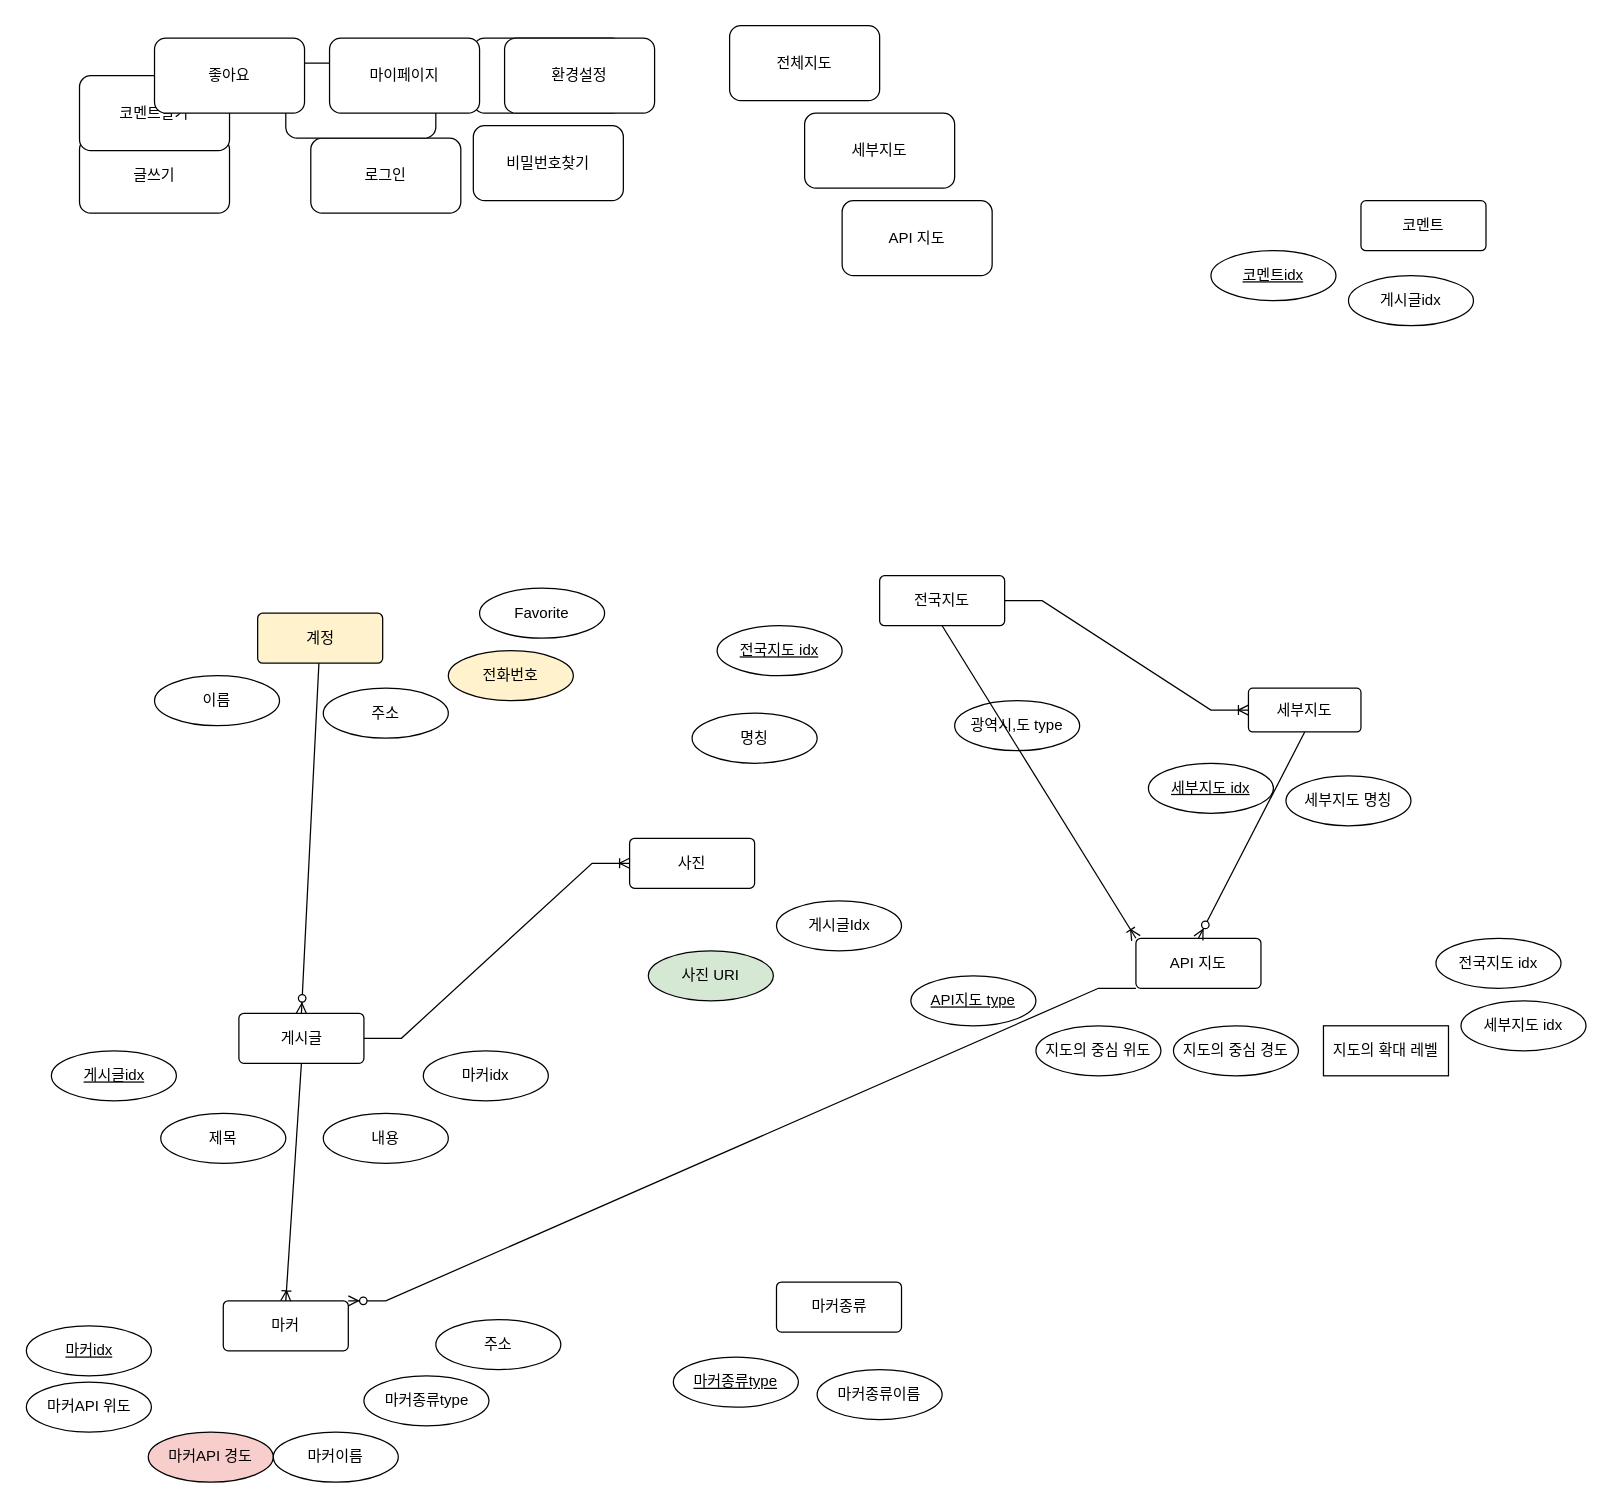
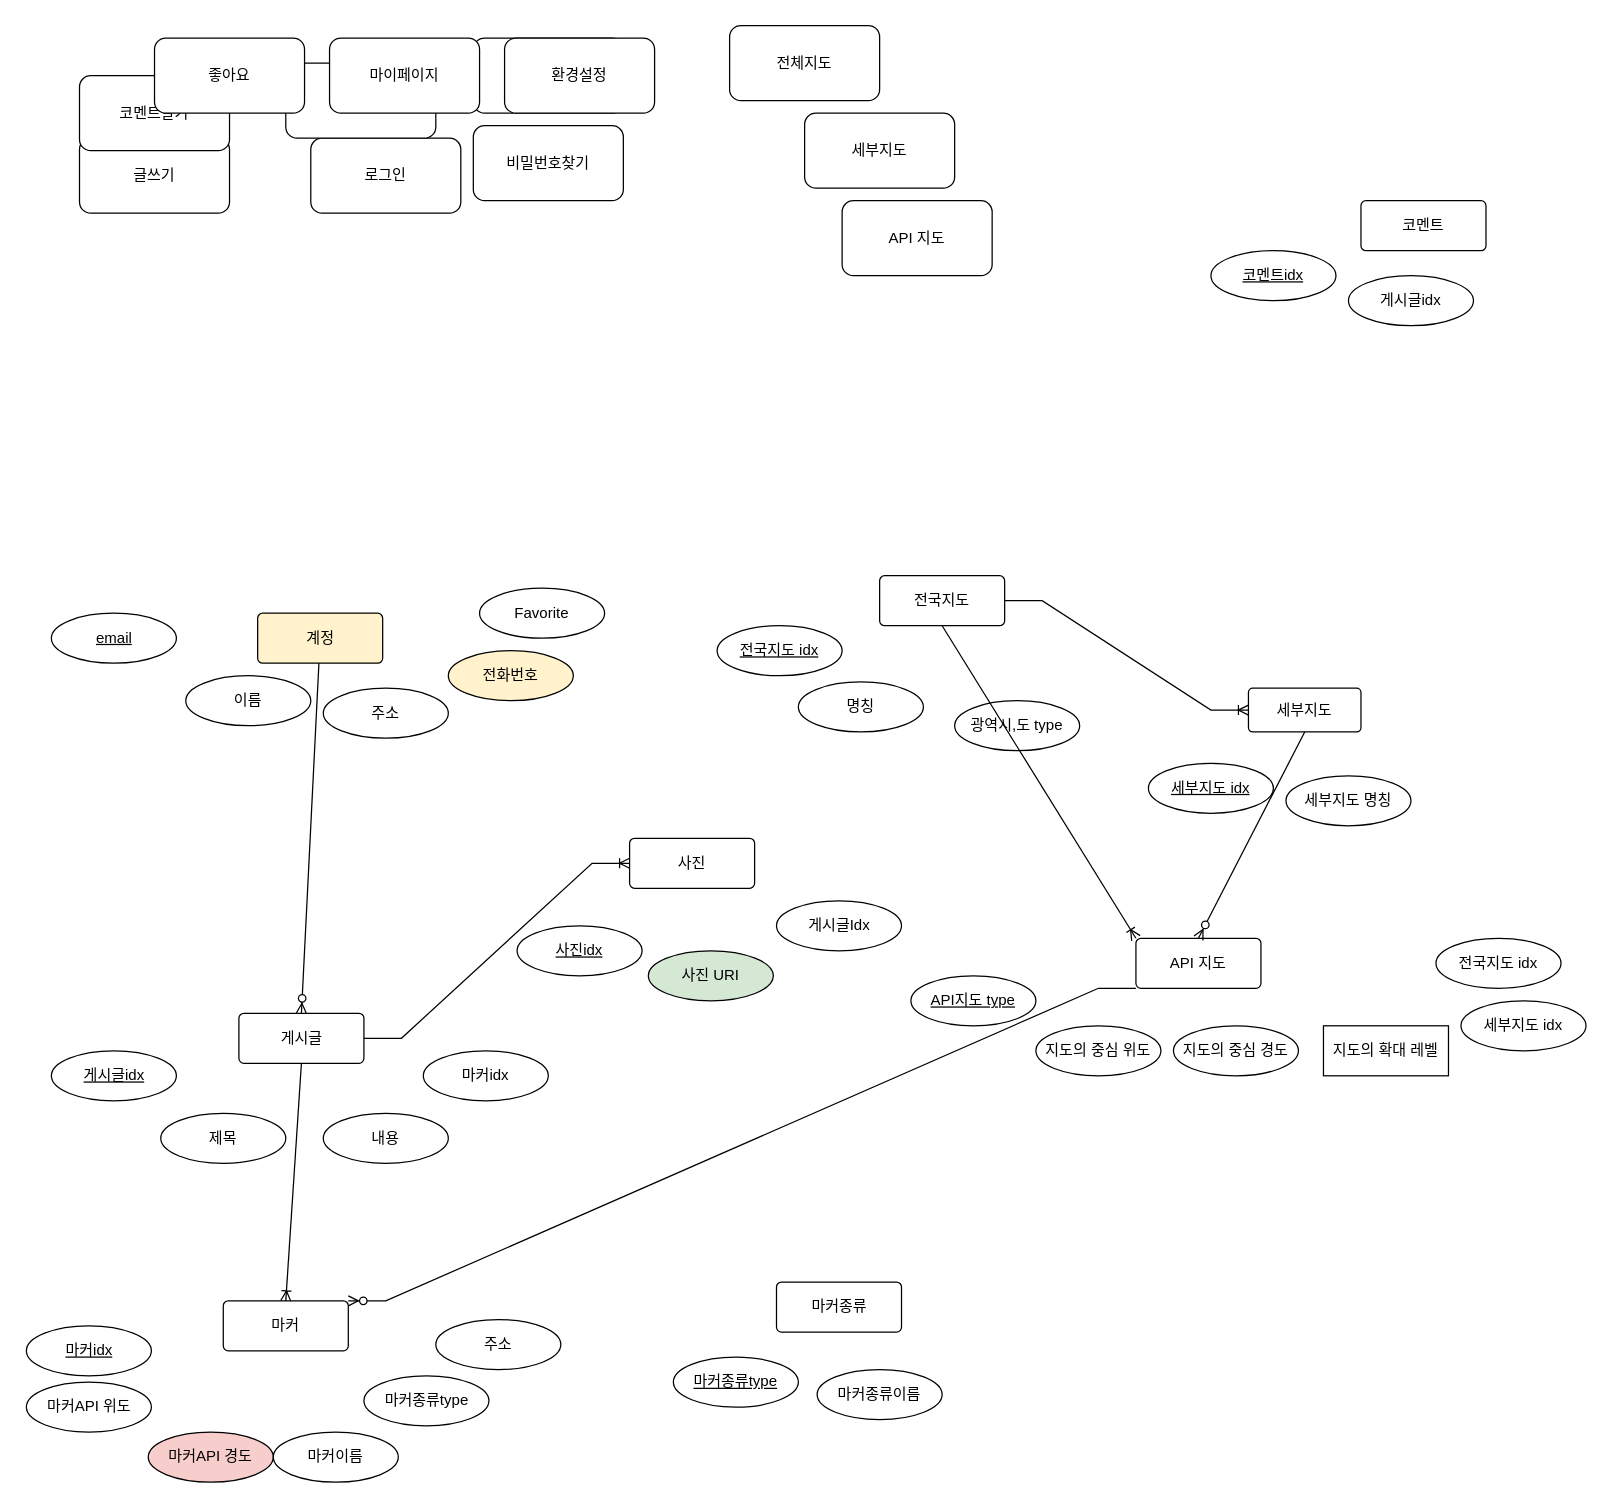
node "email": added
node "이름": moved (217, 701) -> (248, 701)
node "명칭": moved (754, 738) -> (861, 707)
node "사진idx": added
